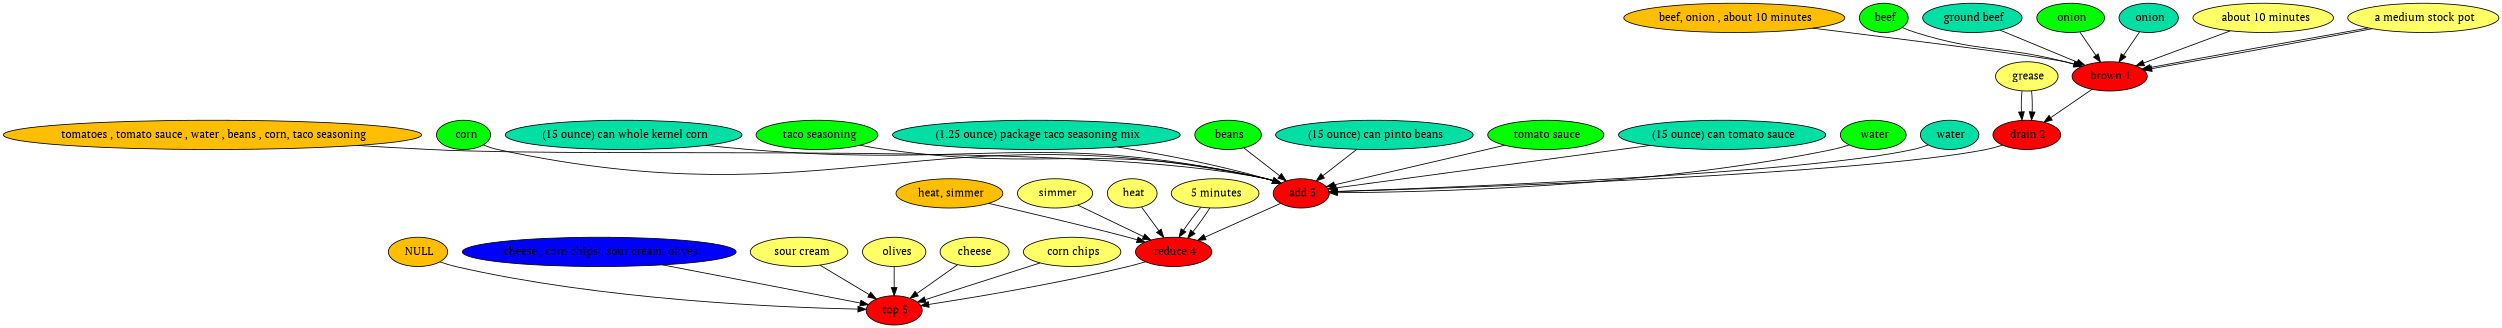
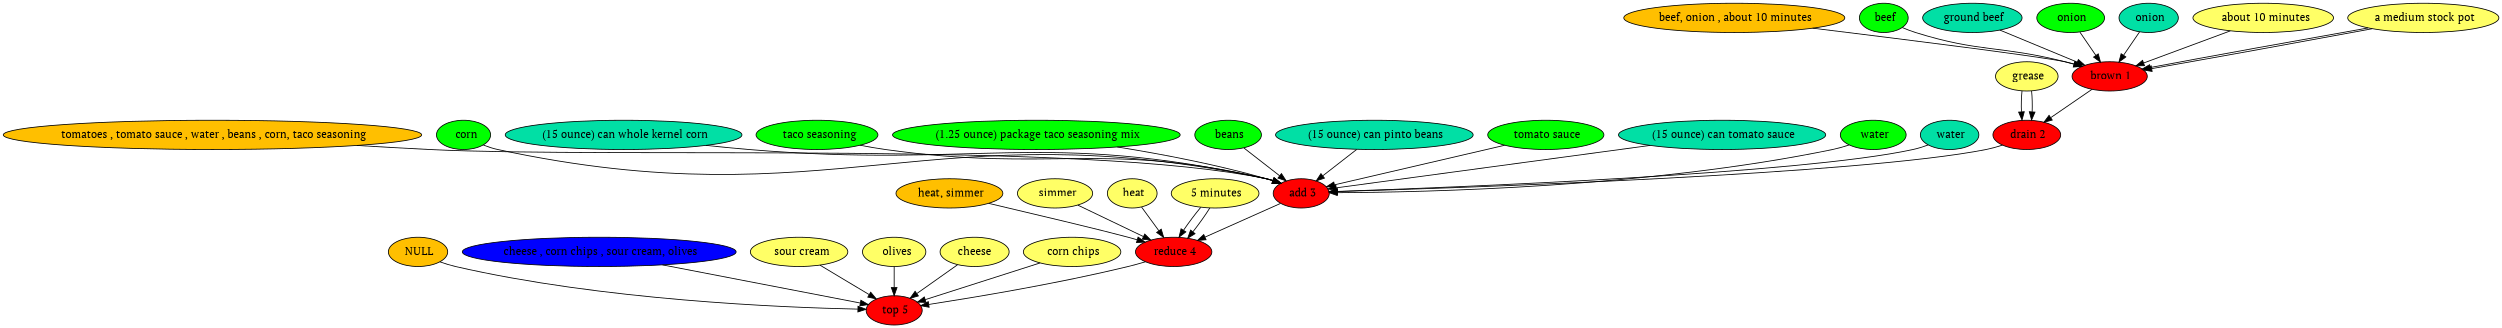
node "(1.25 ounce) package taco seasoning mix": fillcolor #01dfa5 -> green
